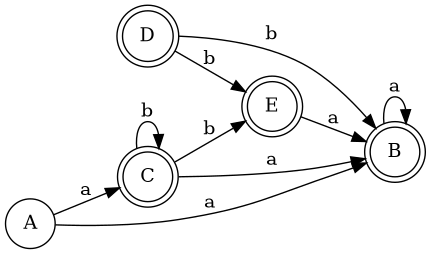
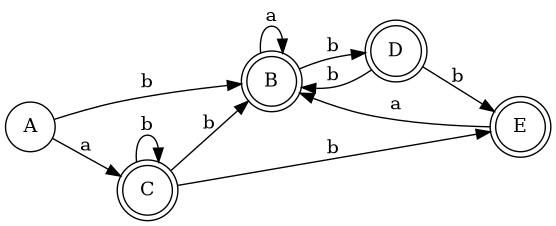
edge "B" -> "D": added, label "b"
edge "C" -> "B": label "a" -> "b"
edge "A" -> "B": label "a" -> "b"
